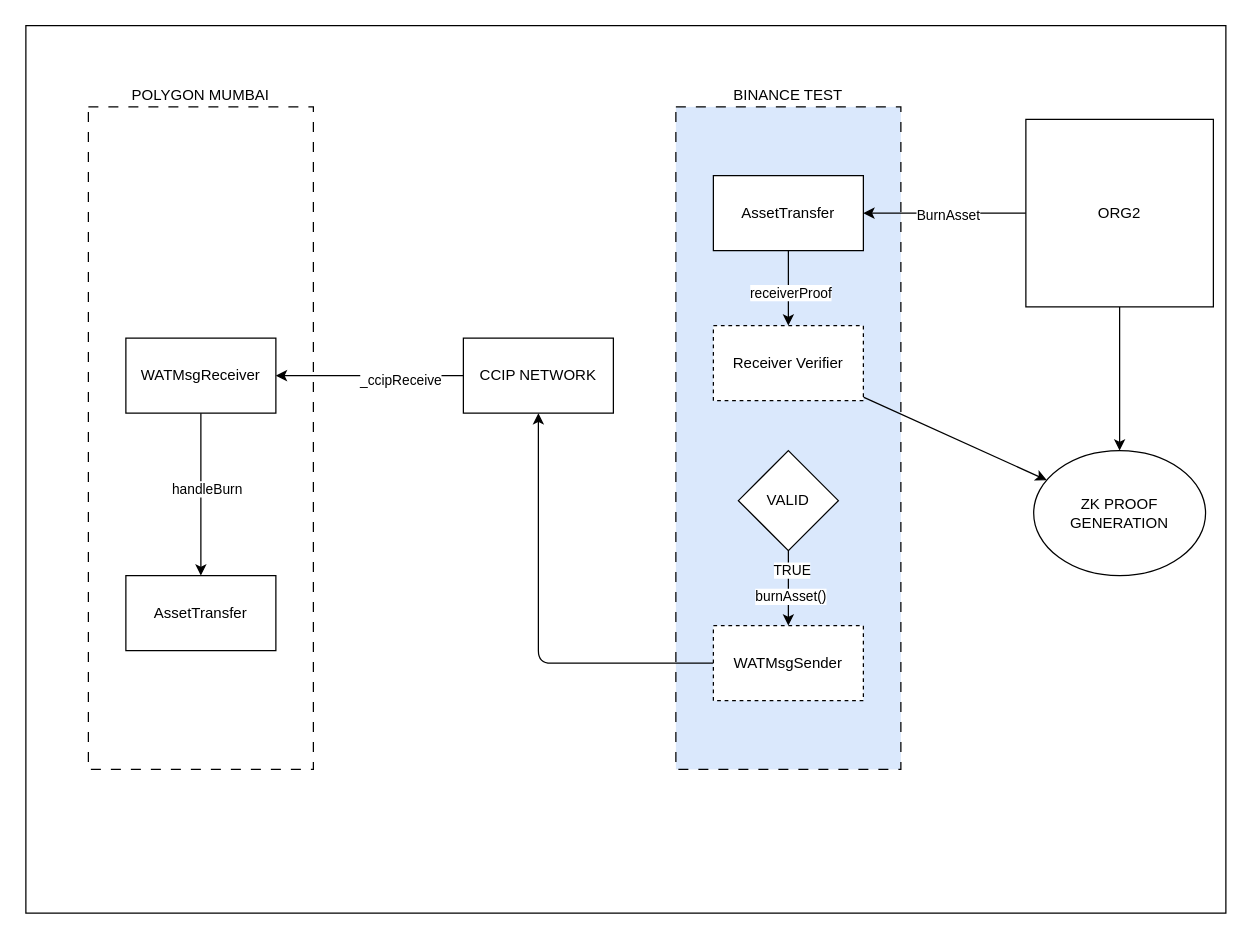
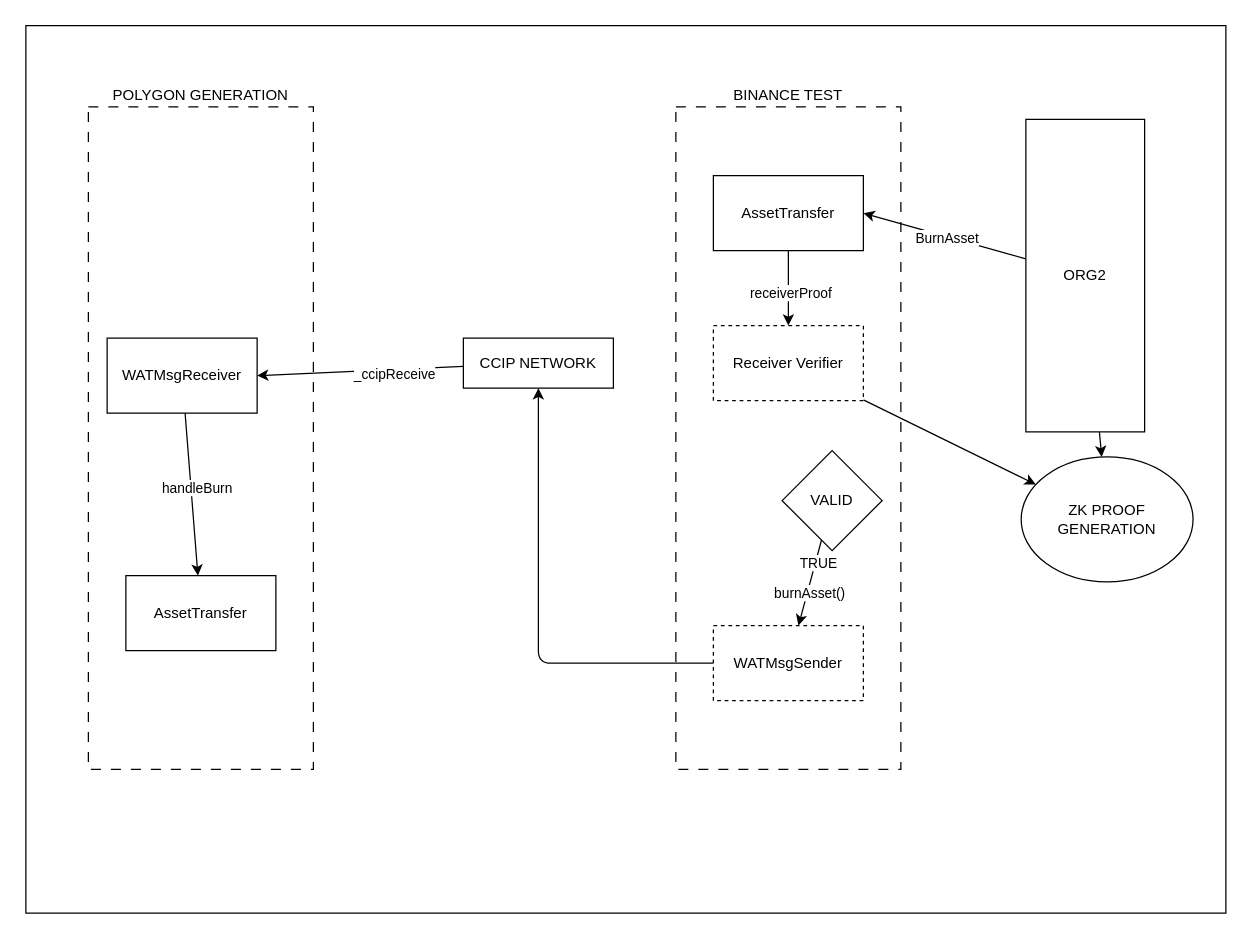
node "POLYGON MUMBAI": label "POLYGON MUMBAI" -> "POLYGON GENERATION"
node "ORG2": size 188x188 -> 119x313
node "WATMsgReceiver": moved (201, 376) -> (182, 376)
node "CCIP NETWORK": size 150x75 -> 150x50
node "BINANCE TEST": fillcolor #dae8fc -> #ffffff
node "VALID": moved (788, 501) -> (832, 501)
node "ZK PROOF GENERATION": moved (1119, 513) -> (1107, 519)
